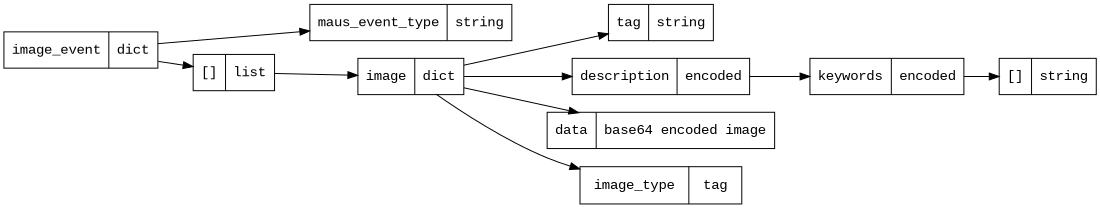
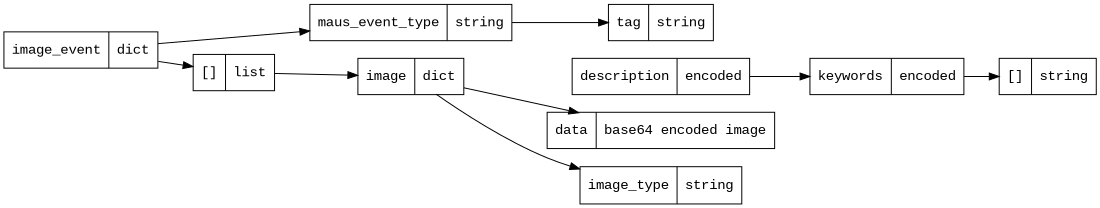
edge "image" -> "tag": now "maus_event_type" -> "tag"
edge "image" -> "description": removed
node "image_type": text "tag" -> "string"
